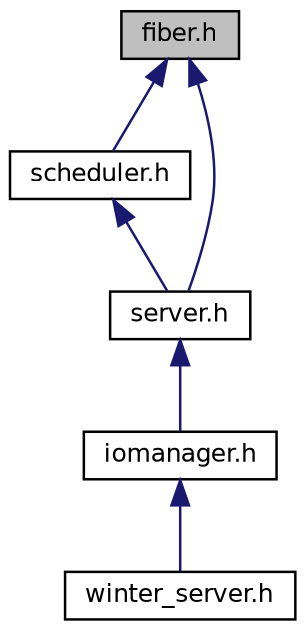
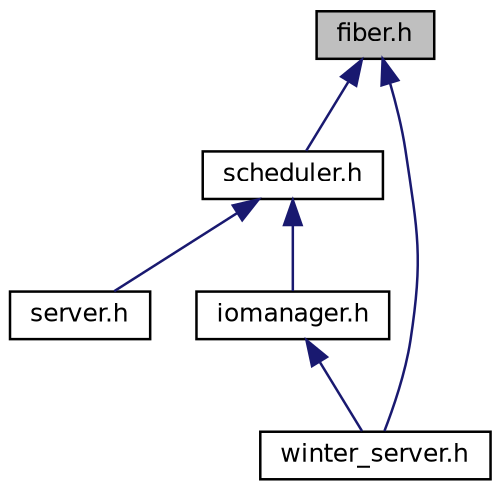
edge "server.h" -> "fiber.h": now "winter_server.h" -> "fiber.h"
edge "iomanager.h" -> "server.h": now "iomanager.h" -> "scheduler.h"
